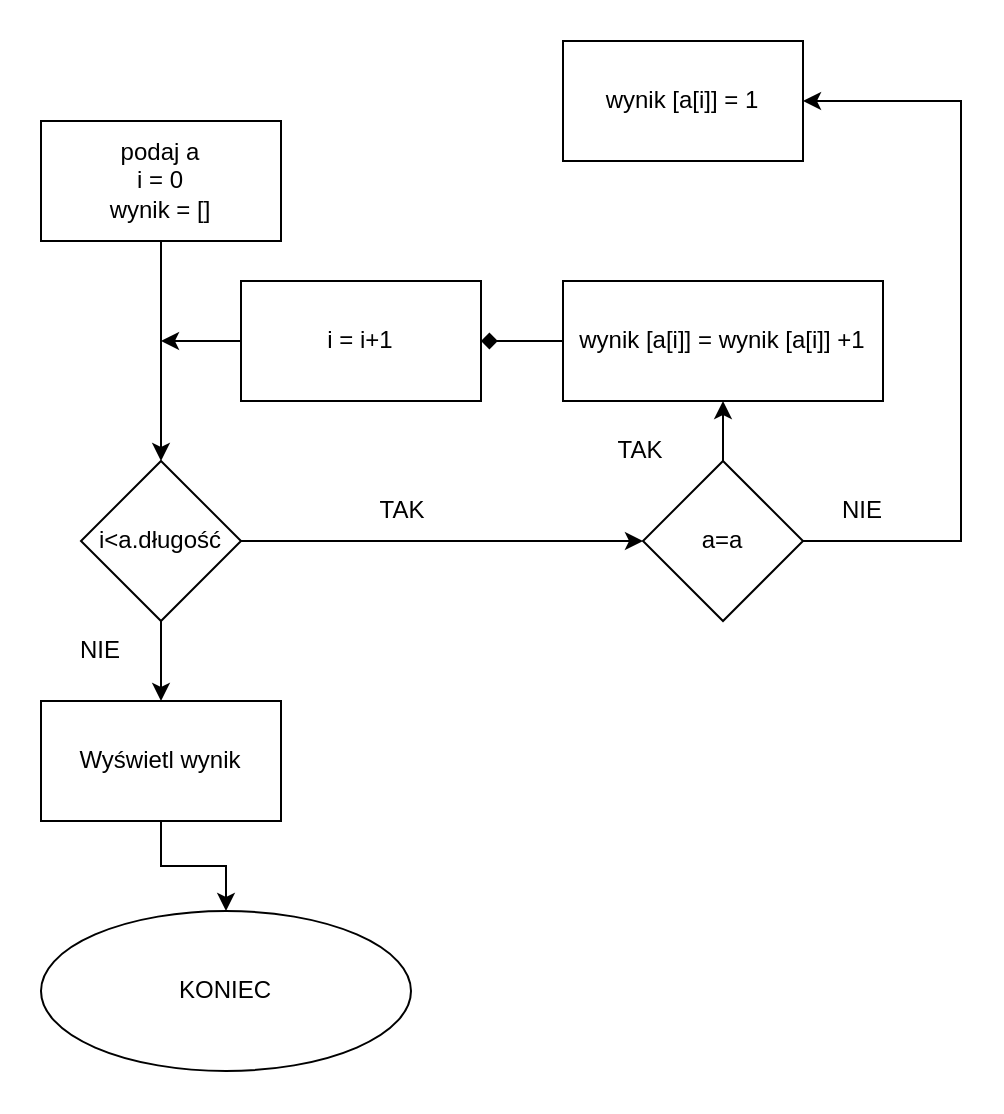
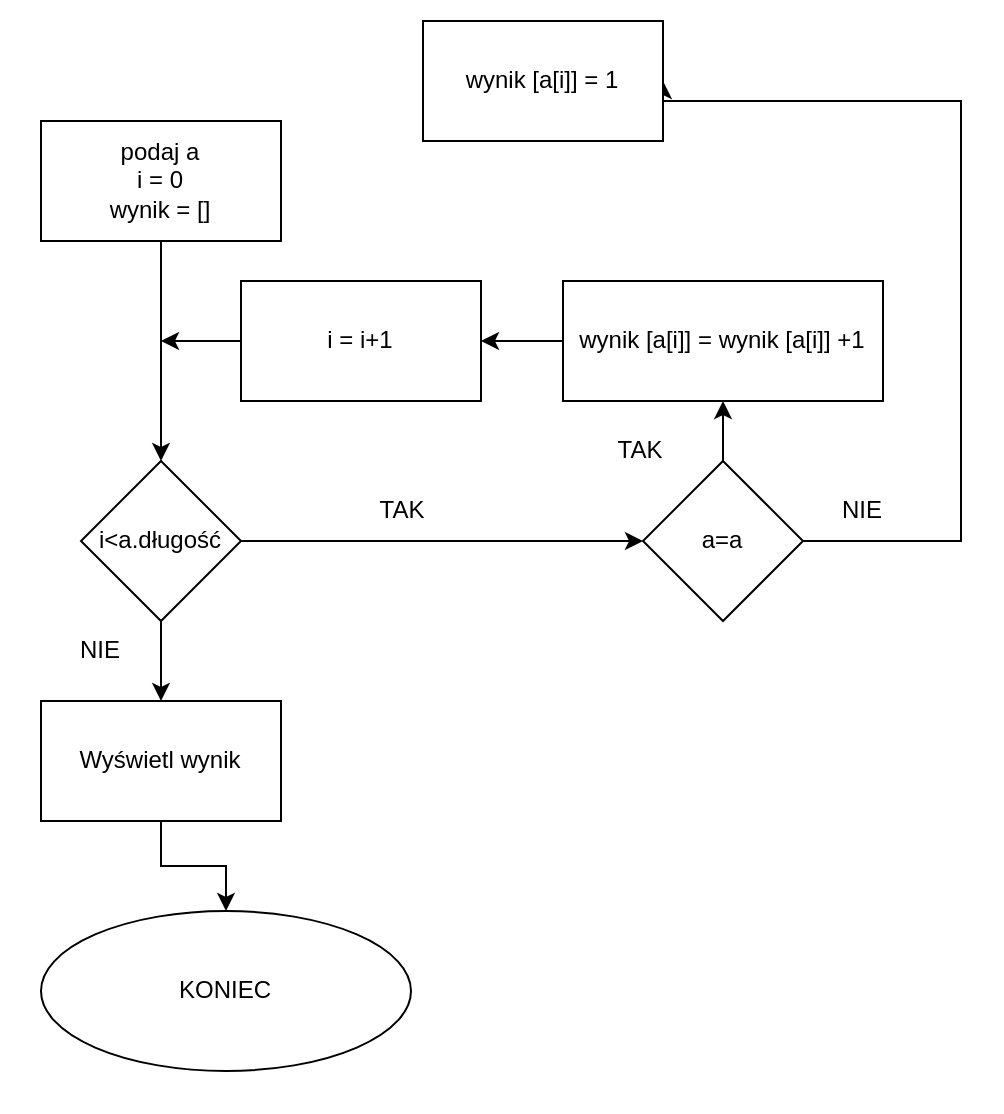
node "wynik [a[i]] = 1": moved (683, 101) -> (543, 81)
edge "wynik [a[i]] = wynik [a[i]] +1" -> "i = i+1": arrowhead diamond -> classic
